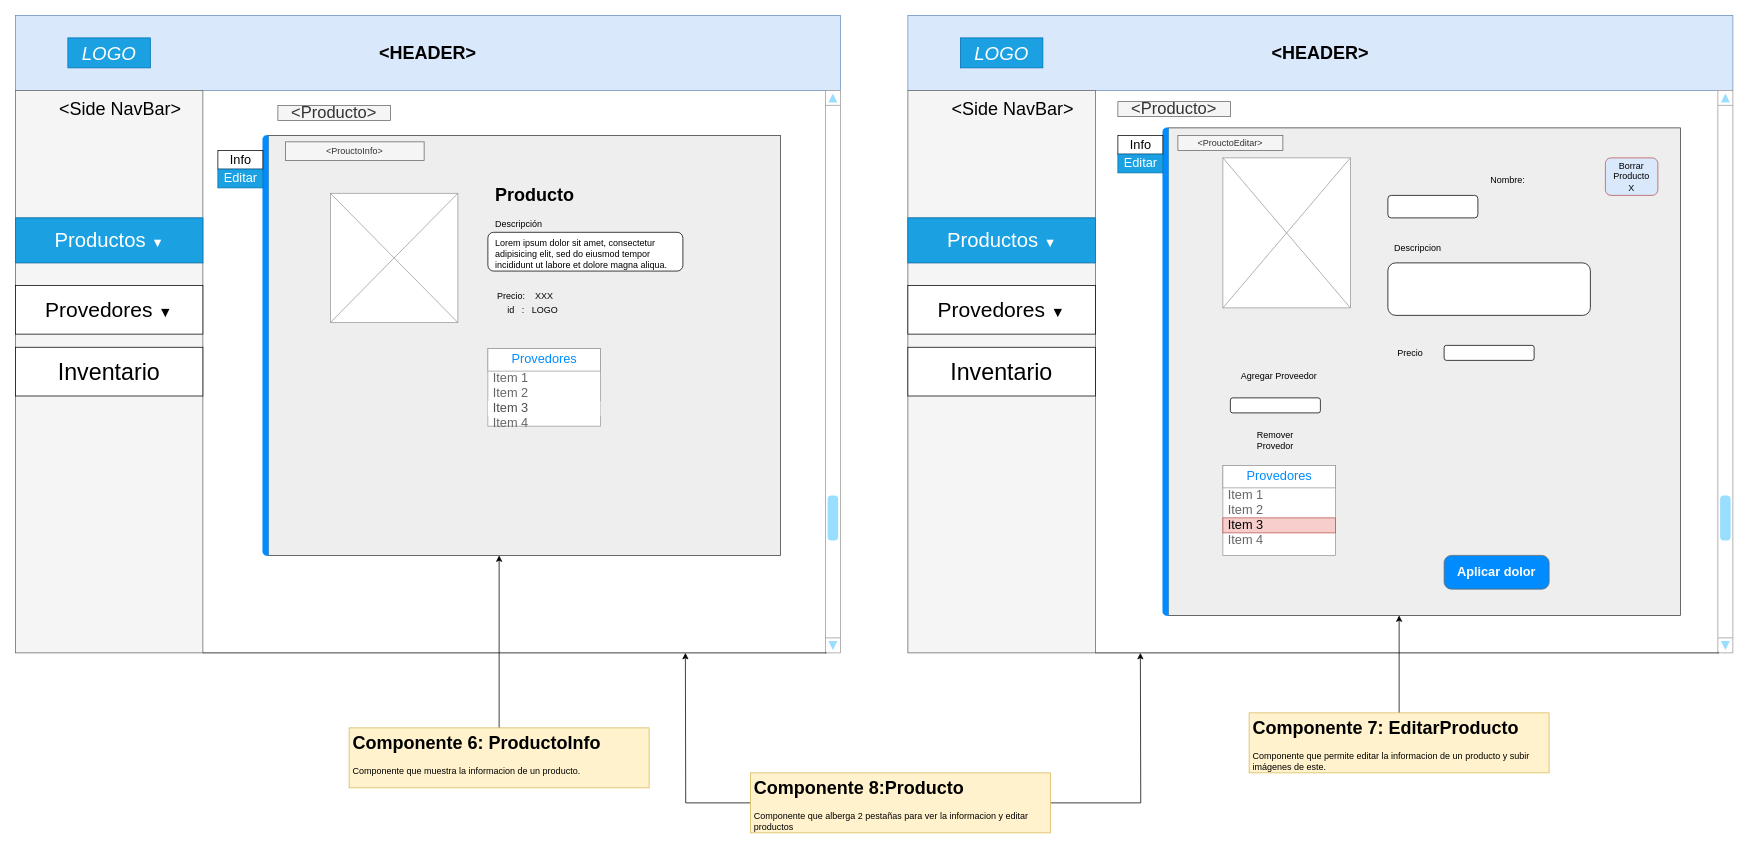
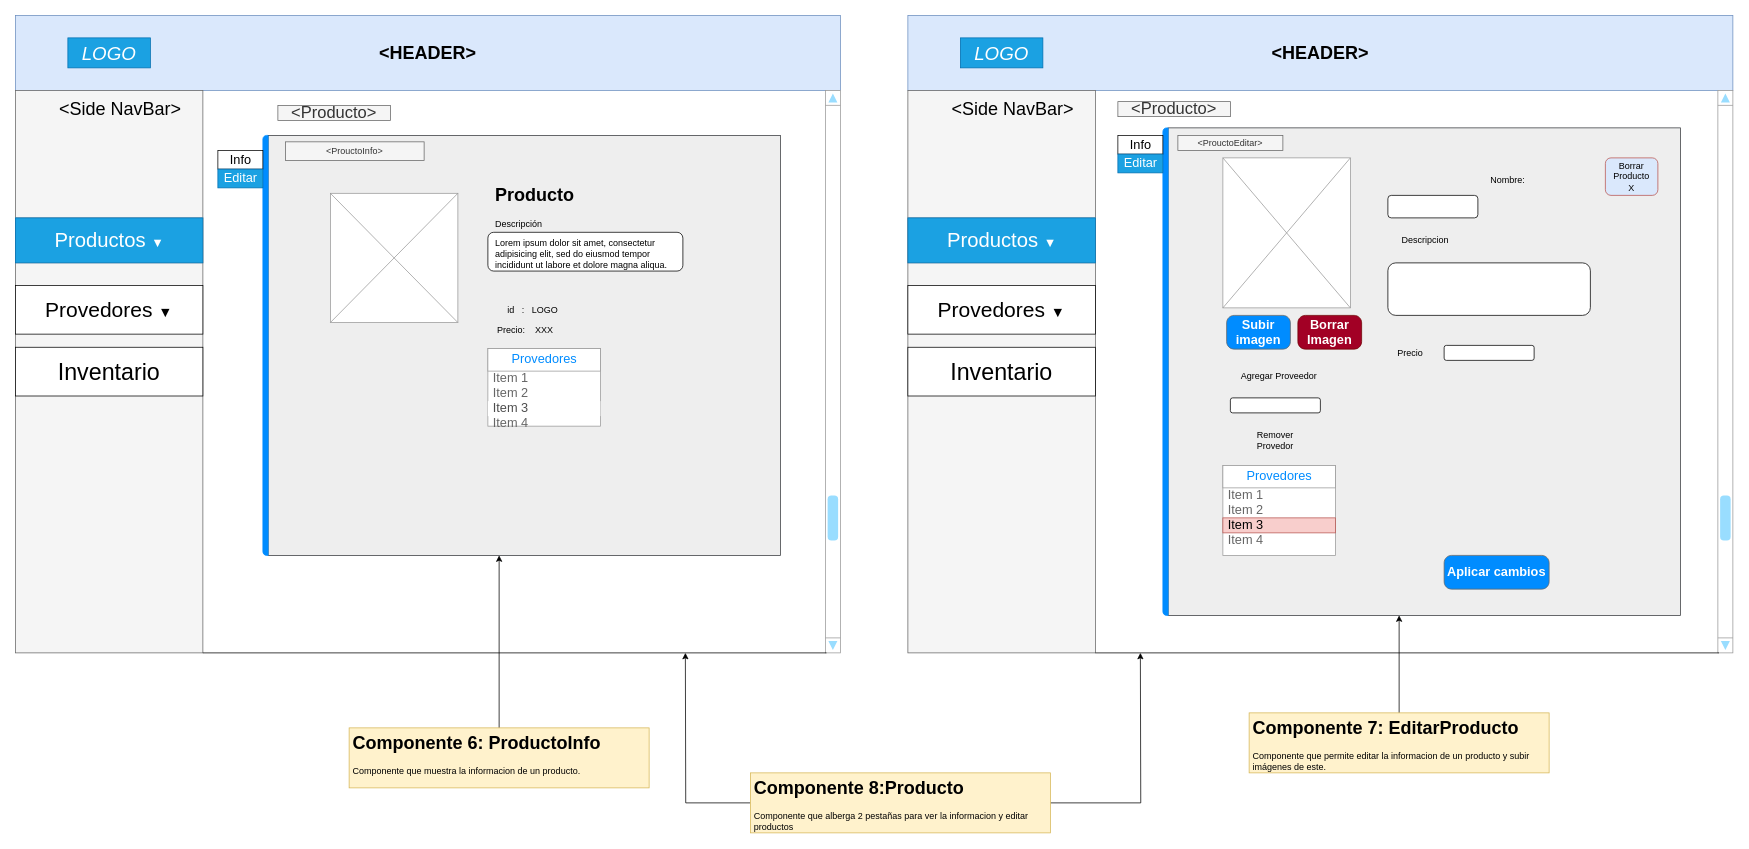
node "Descripcion": moved (1418, 248) -> (1425, 240)
node "Precio: XXX": moved (525, 297) -> (525, 331)
node "Subir imagen": added
node "Borrar Imagen": added
node "Aplicar dolor": label "Aplicar dolor" -> "Aplicar cambios"
